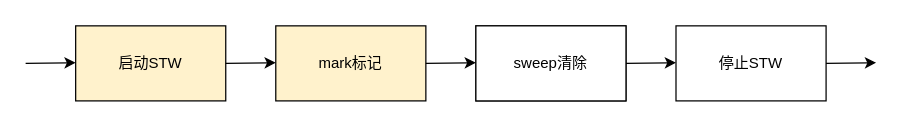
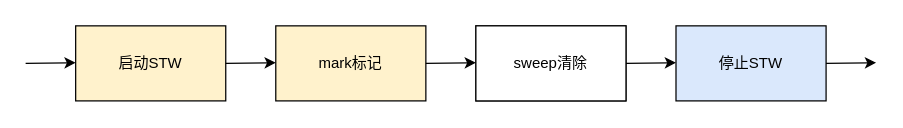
node "停止STW": fillcolor #ffffff -> #dae8fc
